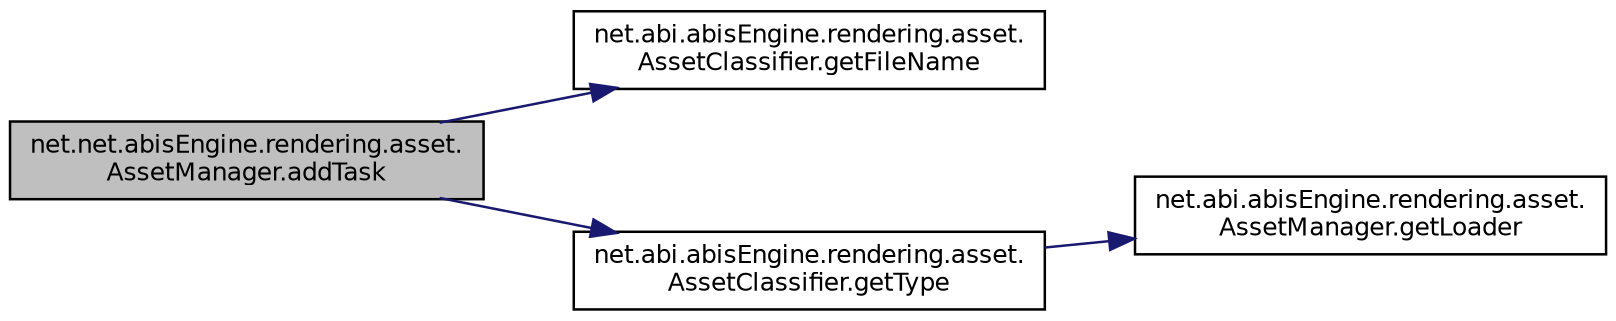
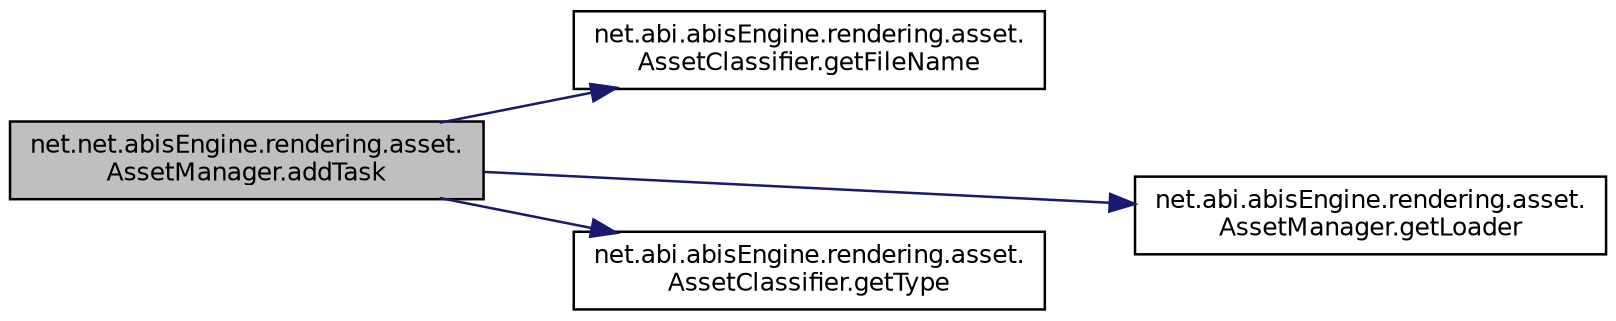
edge "net.abi.abisEngine.rendering.asset. AssetClassifier.getType" -> "net.abi.abisEngine.rendering.asset. AssetManager.getLoader": now "net.net.abisEngine.rendering.asset. AssetManager.addTask" -> "net.abi.abisEngine.rendering.asset. AssetManager.getLoader"
